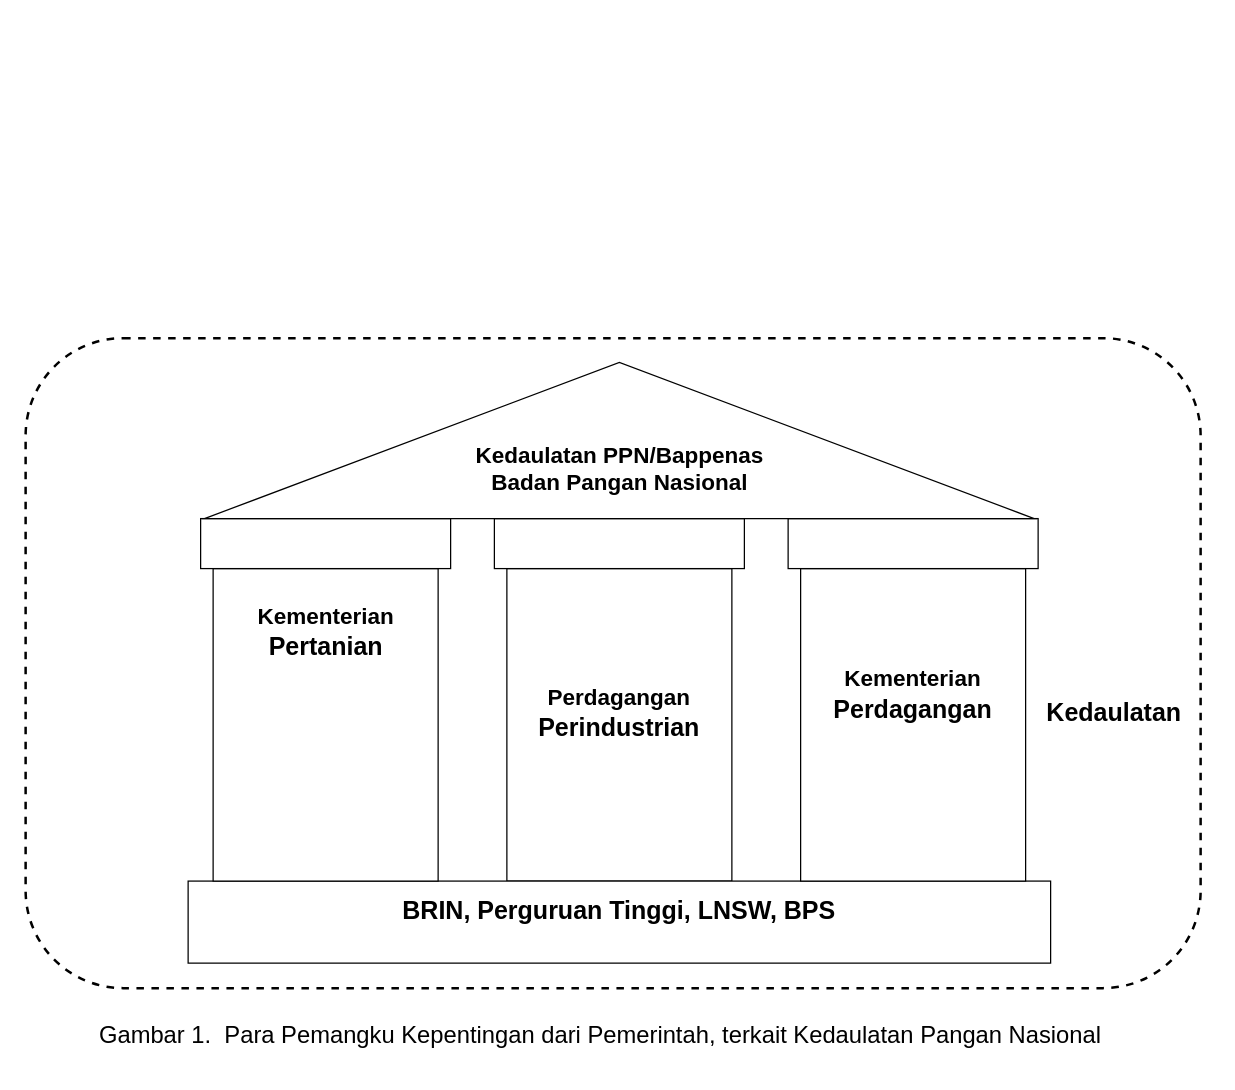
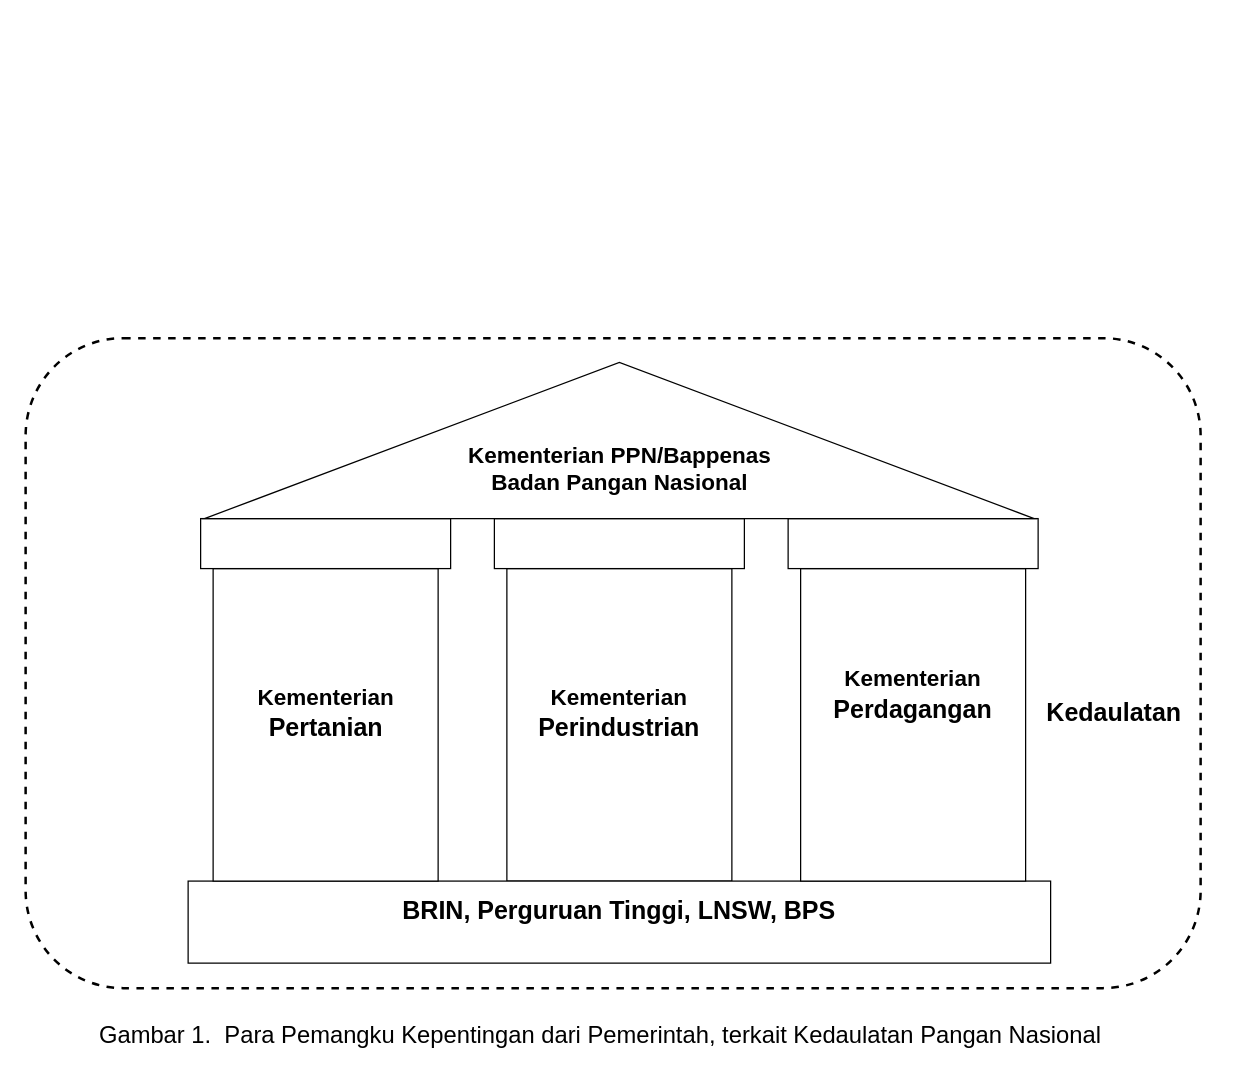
node "Kedaulatan PPN/BappenasBadan Pangan Nasional": label "Kedaulatan PPN/BappenasBadan Pangan Nasional" -> "Kementerian PPN/BappenasBadan Pangan Nasional"
node "Kementerian Pertanian": moved (326, 631) -> (326, 712)
node "Perdagangan Perindustrian": label "Perdagangan Perindustrian" -> "Kementerian Perindustrian"
